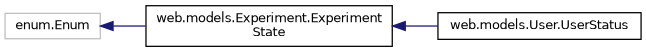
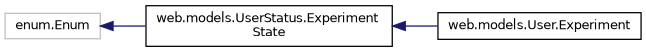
node "web.models.Experiment.Experiment State": label "web.models.Experiment.Experiment State" -> "web.models.UserStatus.Experiment State"
node "web.models.User.UserStatus": label "web.models.User.UserStatus" -> "web.models.User.Experiment"
